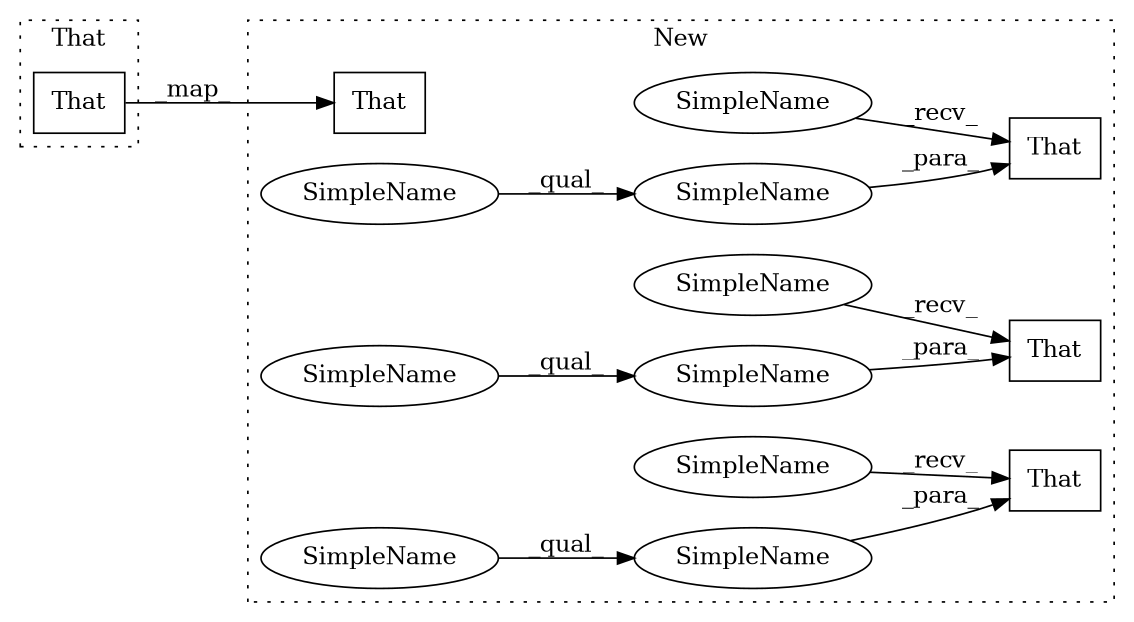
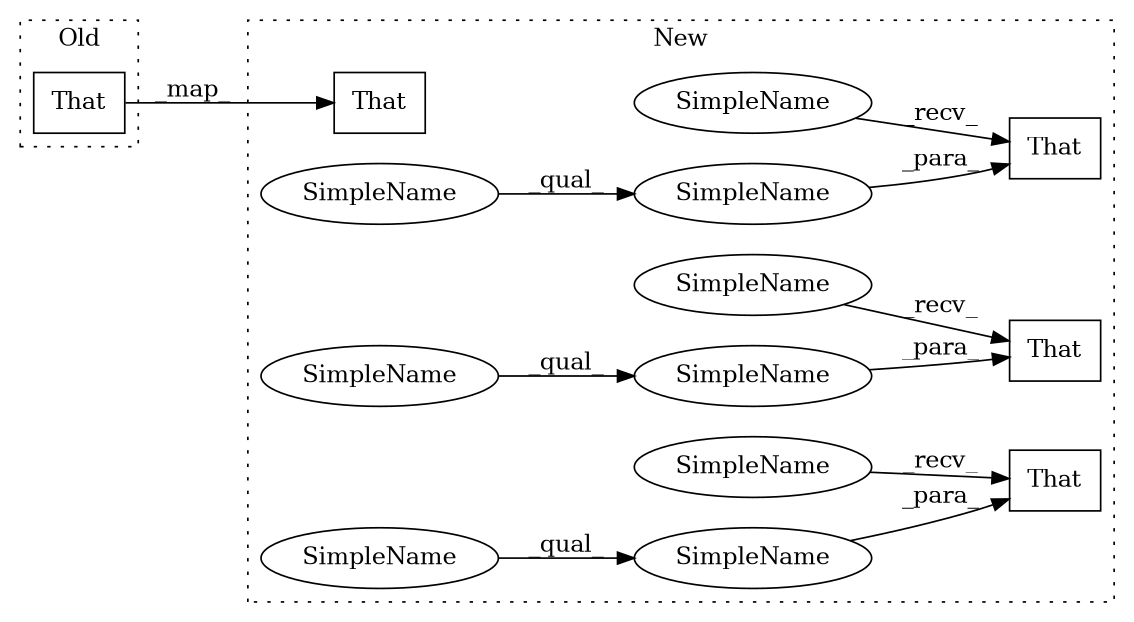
cluster "That": label "That" -> "Old"
